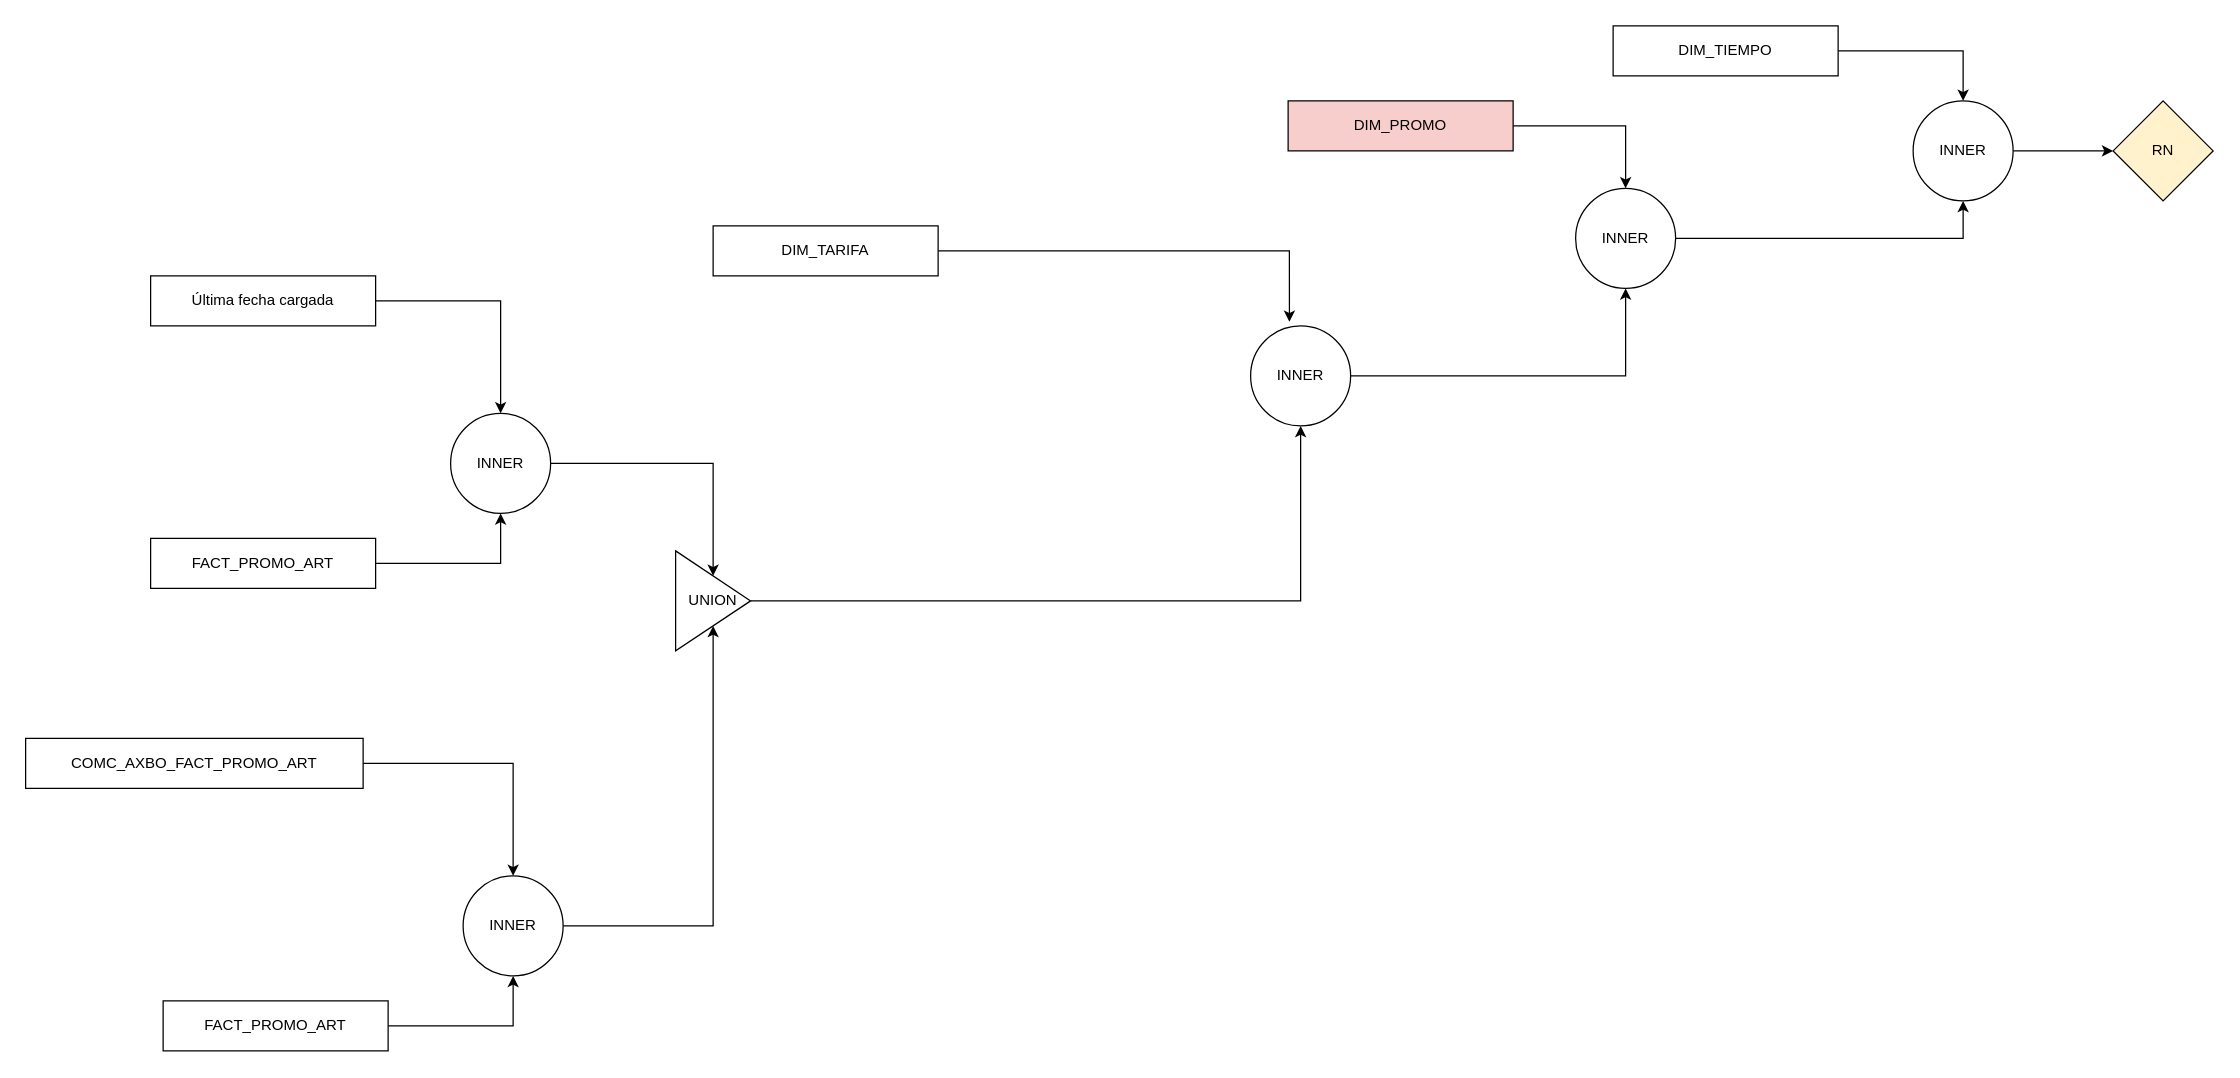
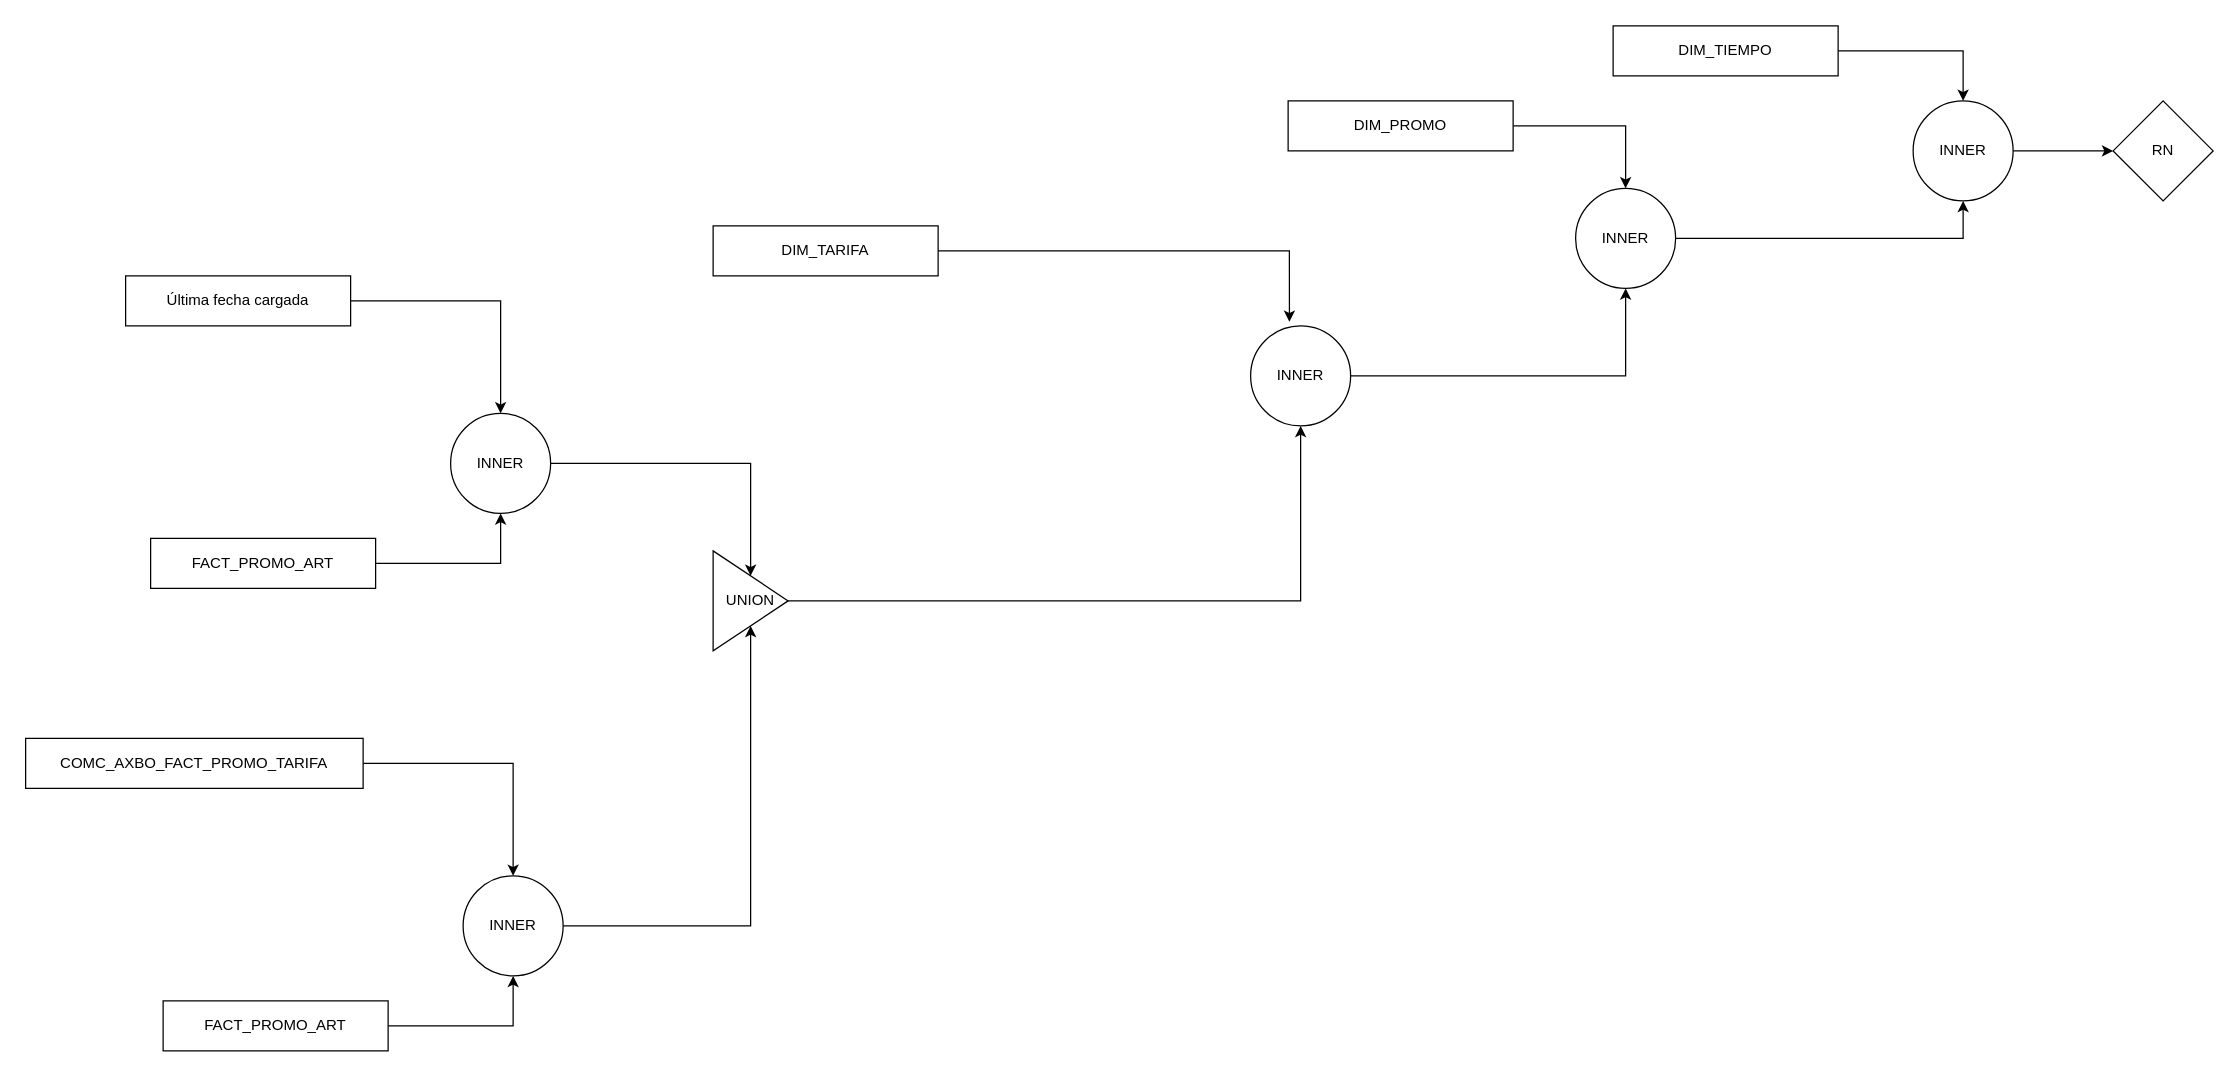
node "DIM_PROMO": fillcolor #f8cecc -> #ffffff
node "RN": fillcolor #fff2cc -> #ffffff
node "Última fecha cargada": moved (263, 301) -> (238, 301)
node "UNION": moved (713, 601) -> (751, 601)
node "COMC_AXBO_FACT_PROMO_ART": label "COMC_AXBO_FACT_PROMO_ART" -> "COMC_AXBO_FACT_PROMO_TARIFA"
